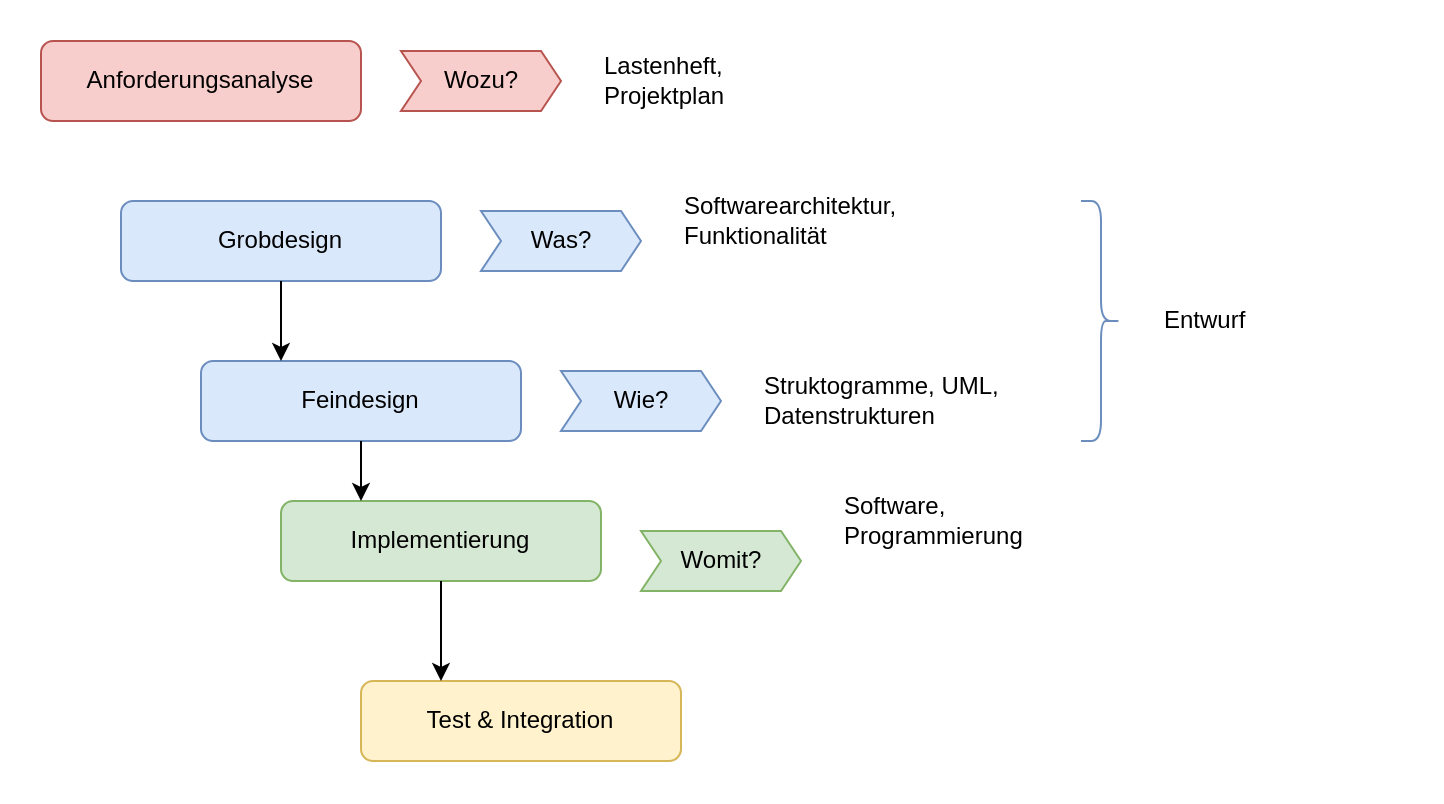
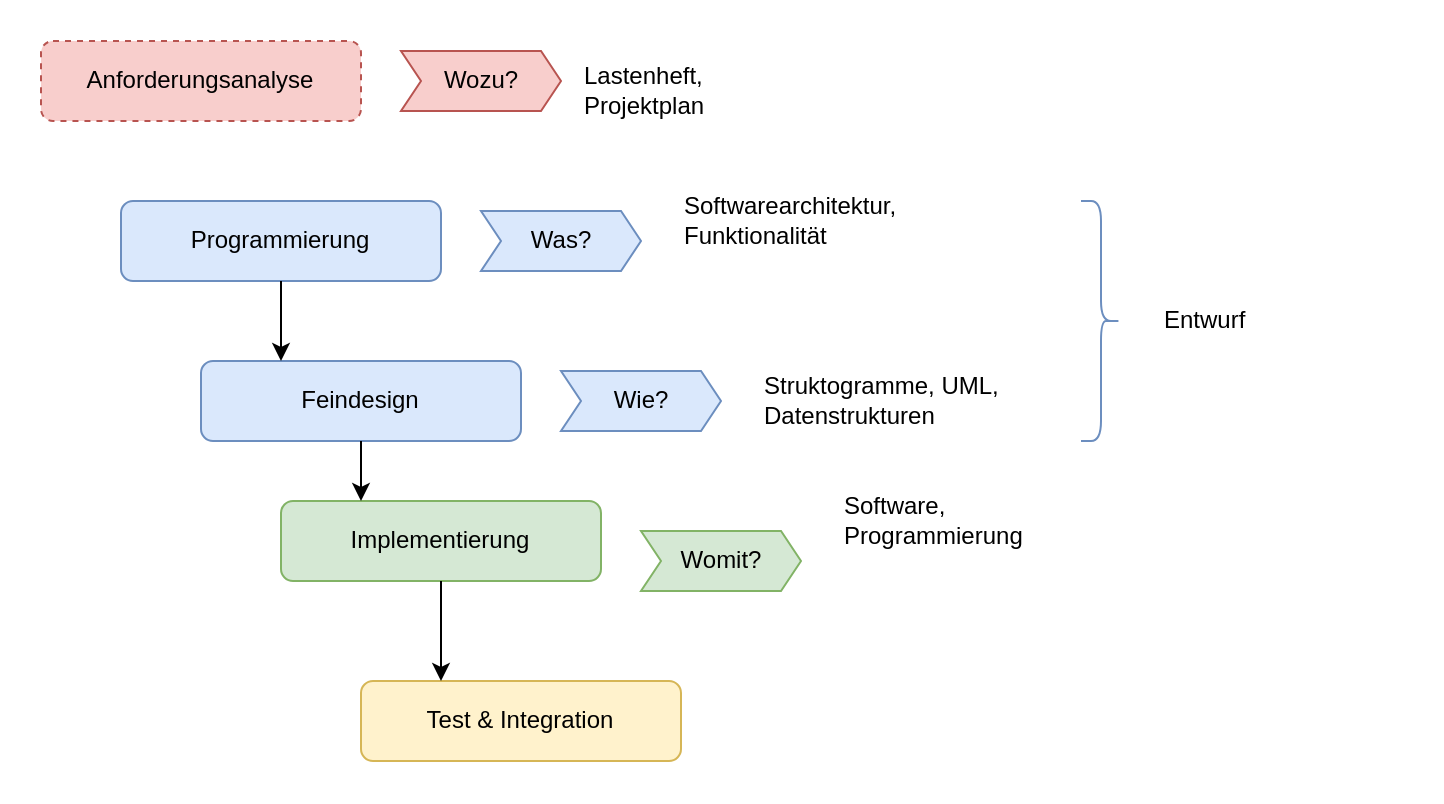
node "Anforderungsanalyse": style solid -> dashed
node "Lastenheft, Projektplan": moved (721, 81) -> (701, 91)
node "Grobdesign": label "Grobdesign" -> "Programmierung"
